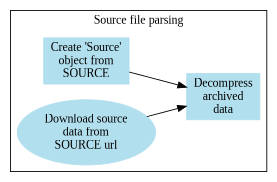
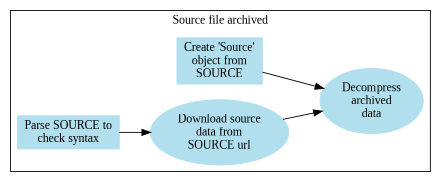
cluster "Source file parsing": label "Source file parsing" -> "Source file archived"
node "Decompress archived data": shape box -> ellipse
node "Parse SOURCE to check syntax": added
